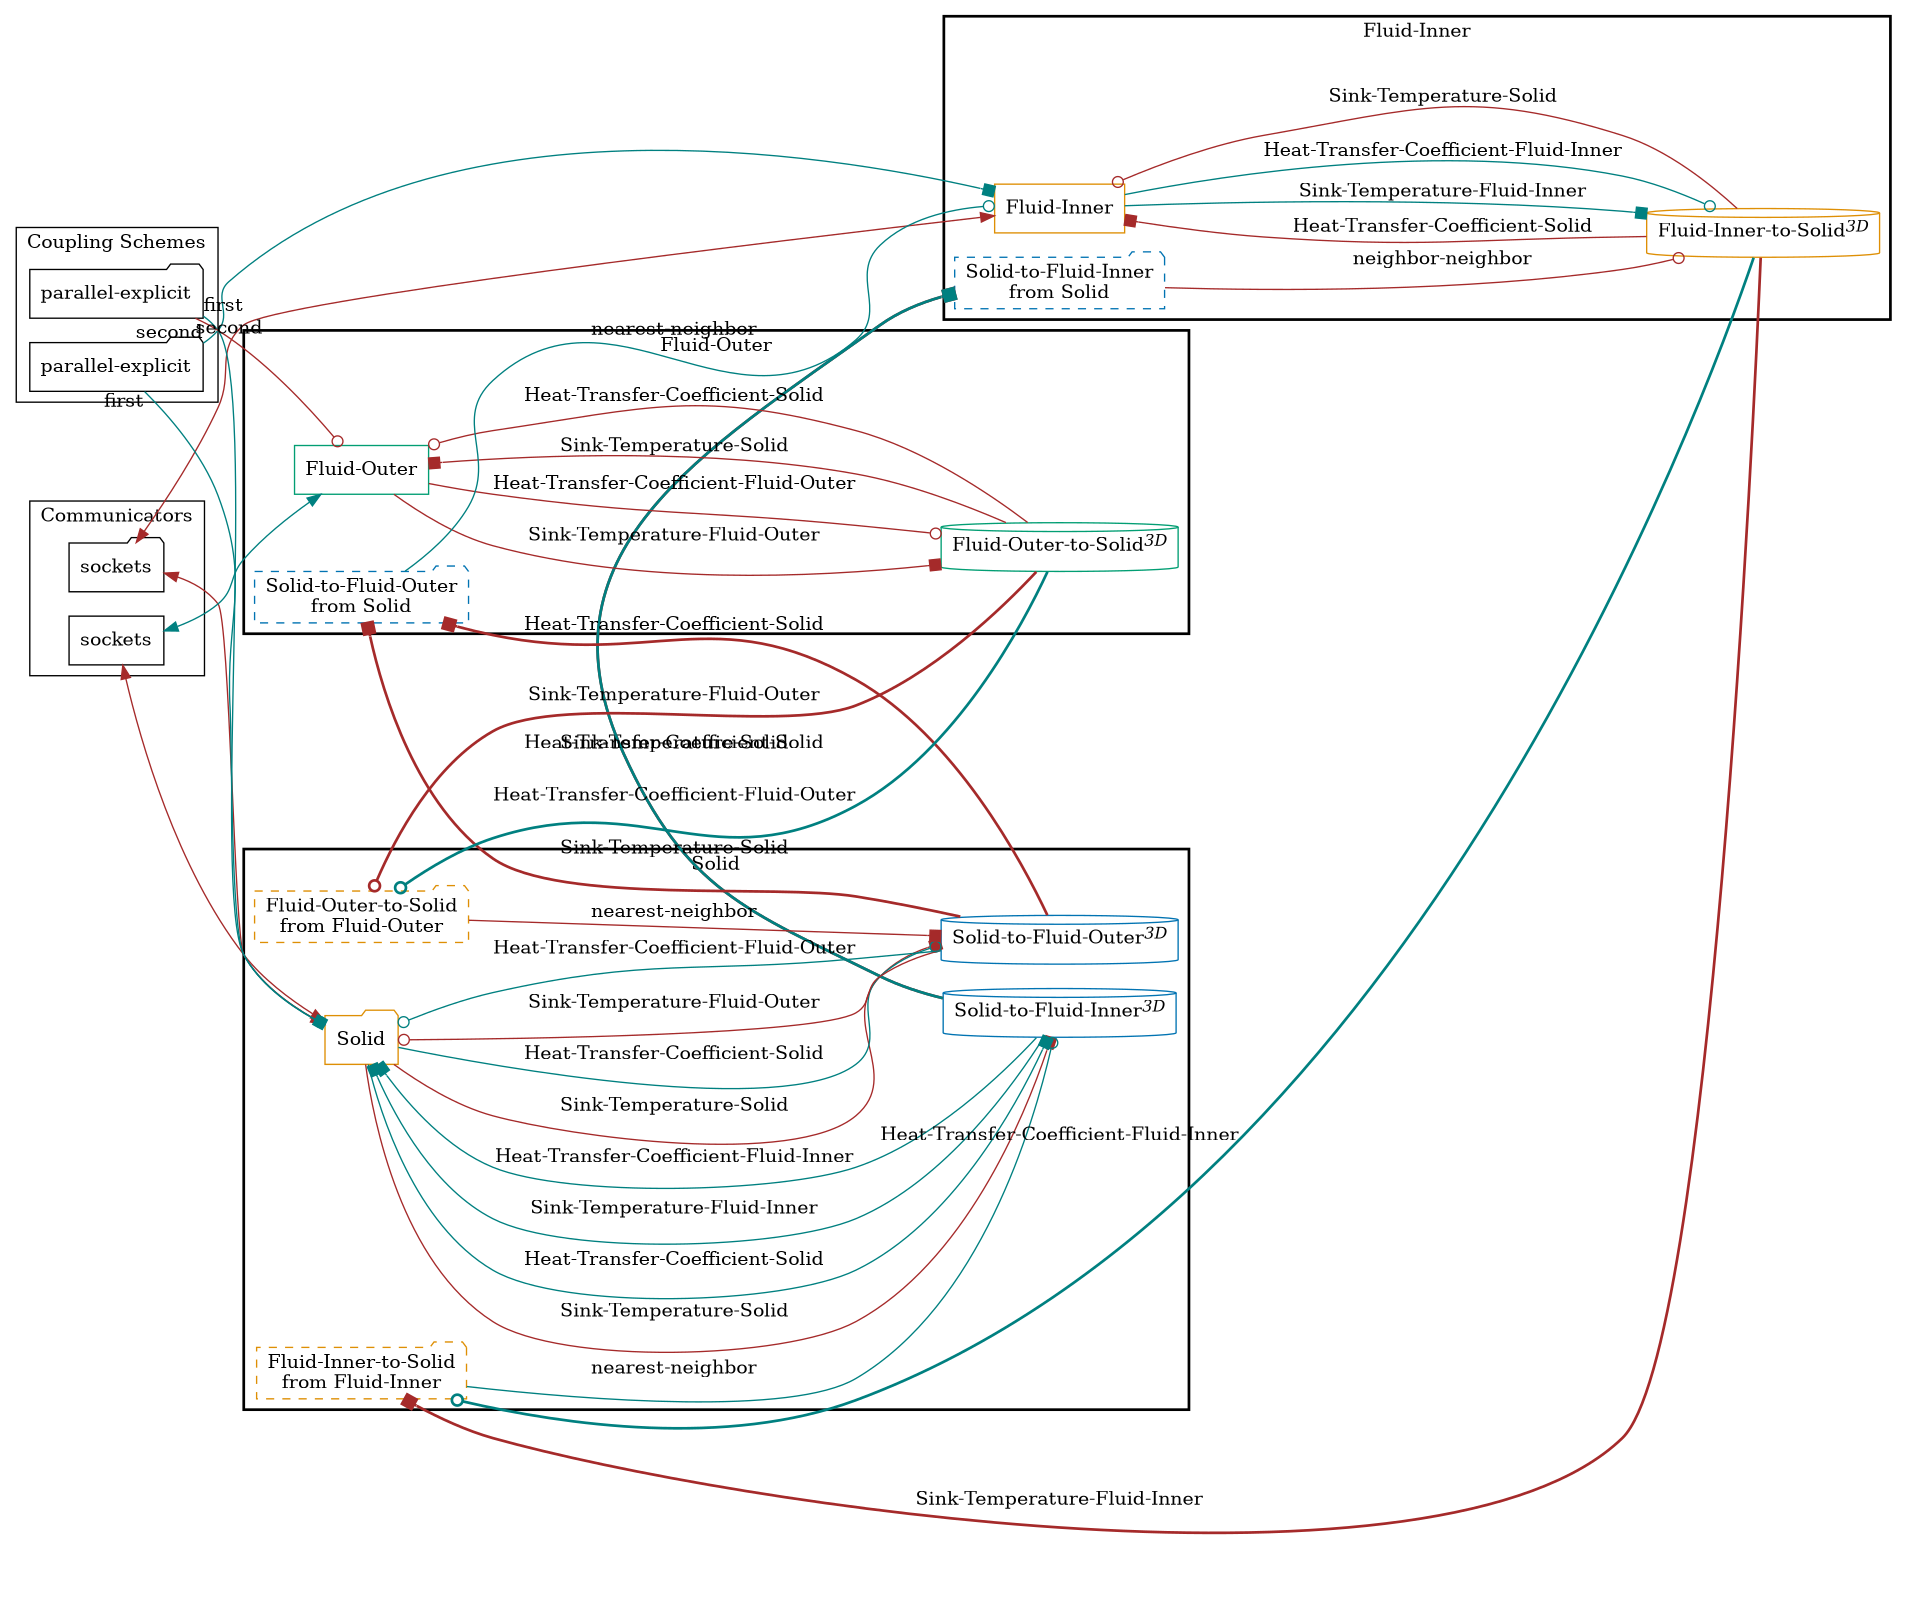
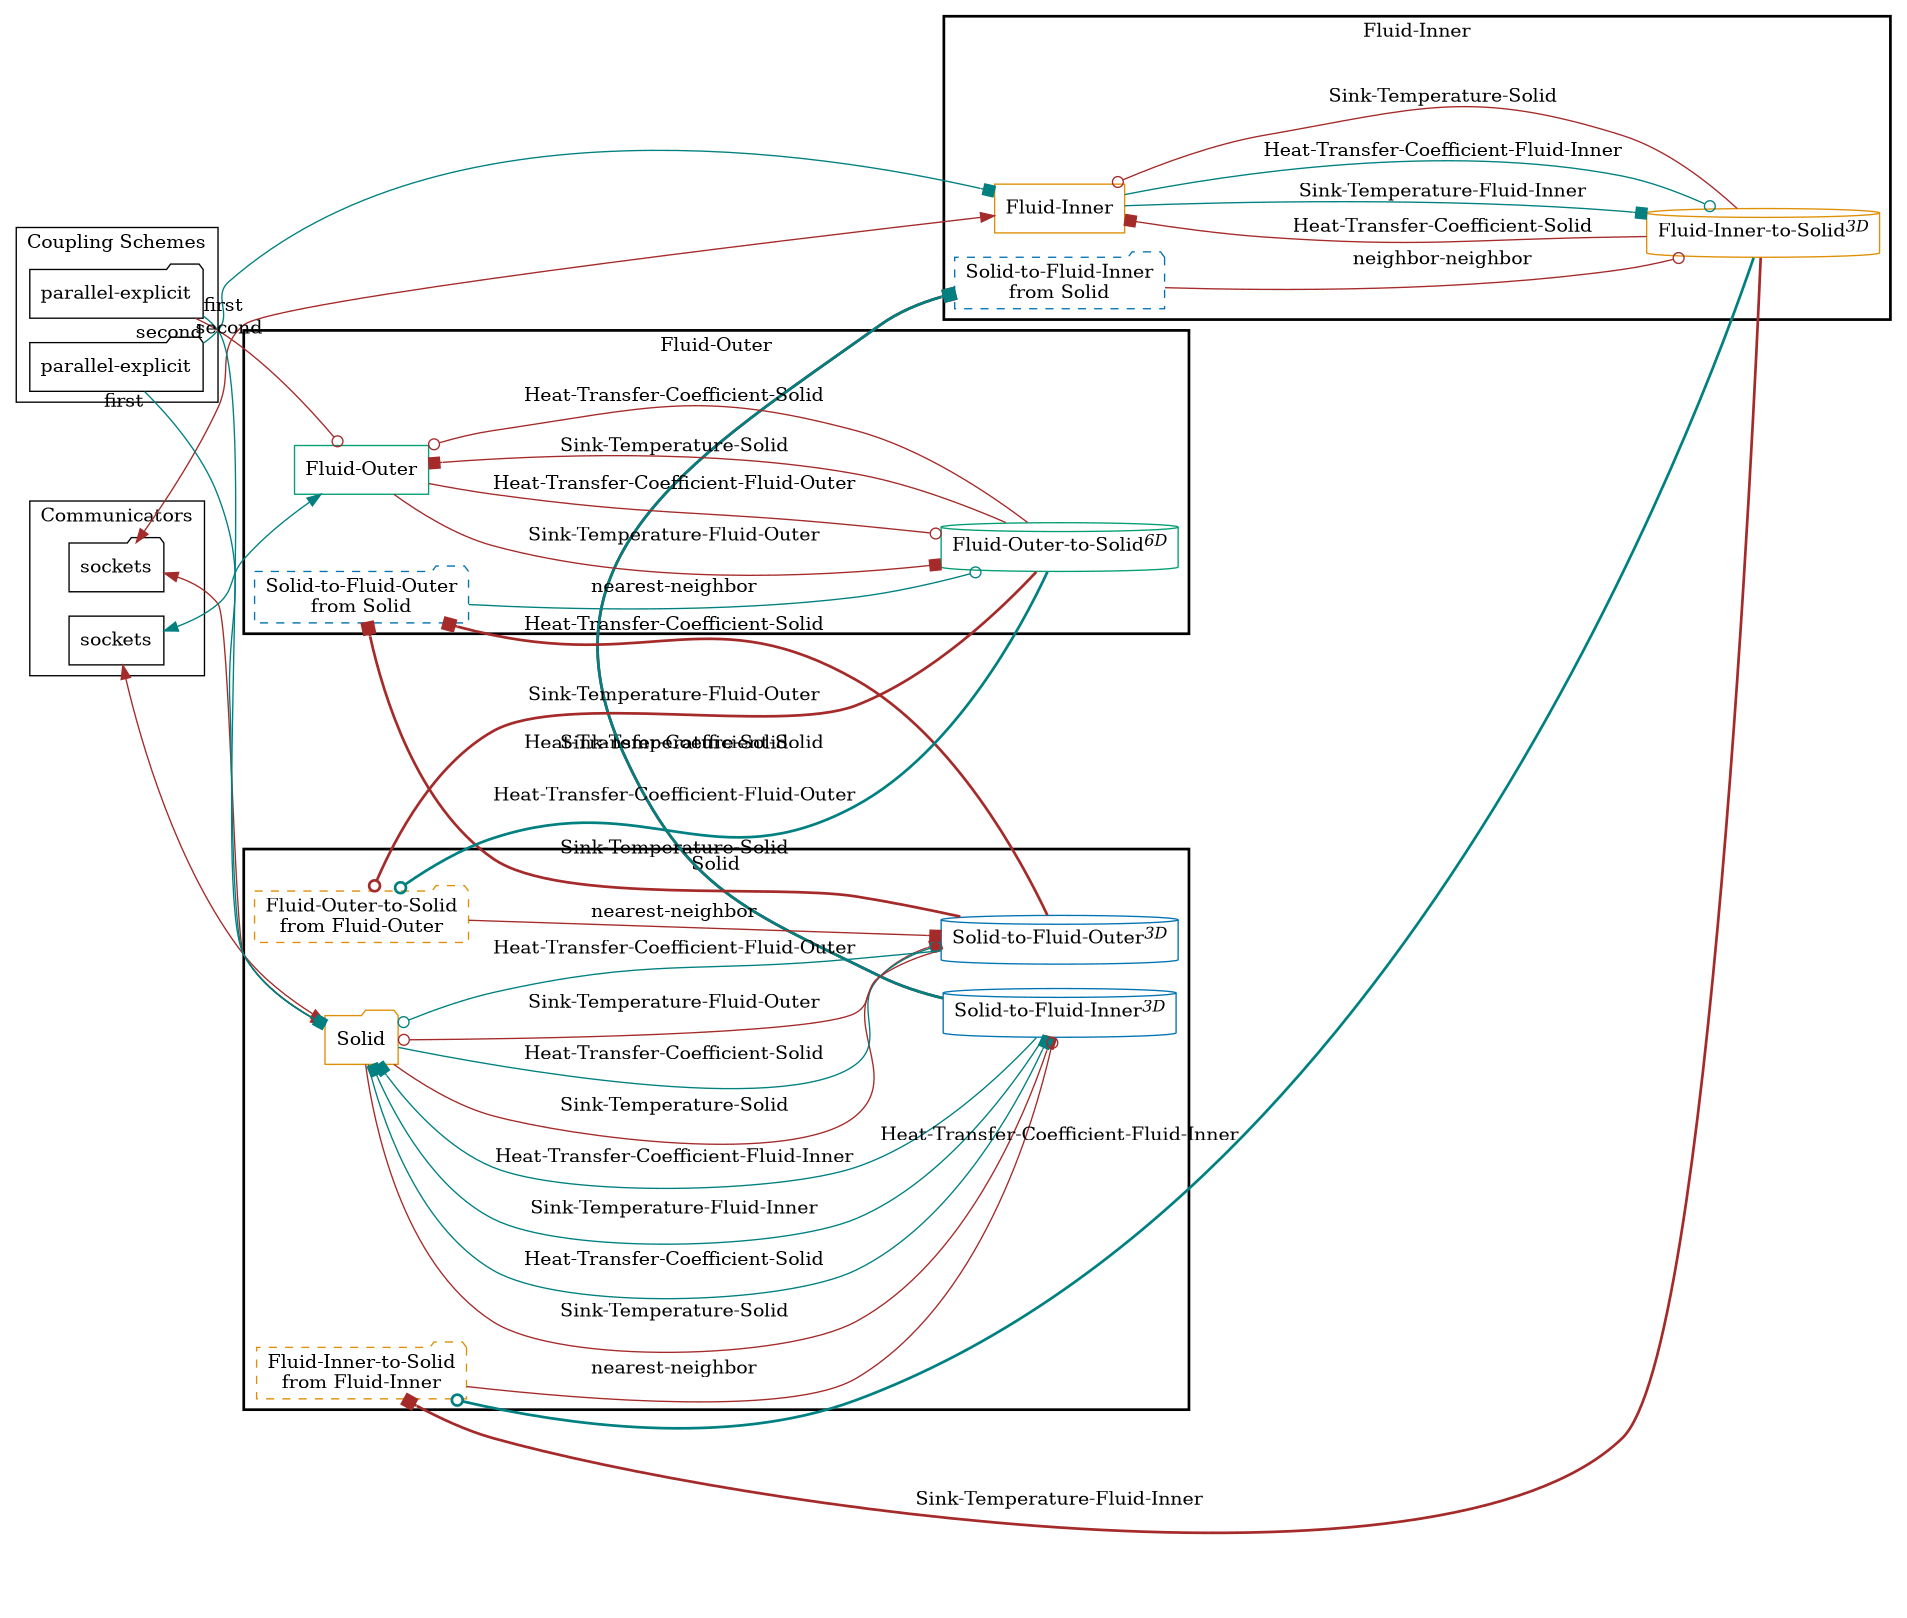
edge "Solid-to-Fluid-Outer from Solid" -> "Fluid-Inner": now "Solid-to-Fluid-Outer from Solid" -> "Fluid-Outer-to-Solid"
node "Fluid-Outer-to-Solid": text "3D" -> "6D"
edge "Fluid-Inner-to-Solid from Fluid-Inner" -> "Solid-to-Fluid-Inner": color teal -> brown
